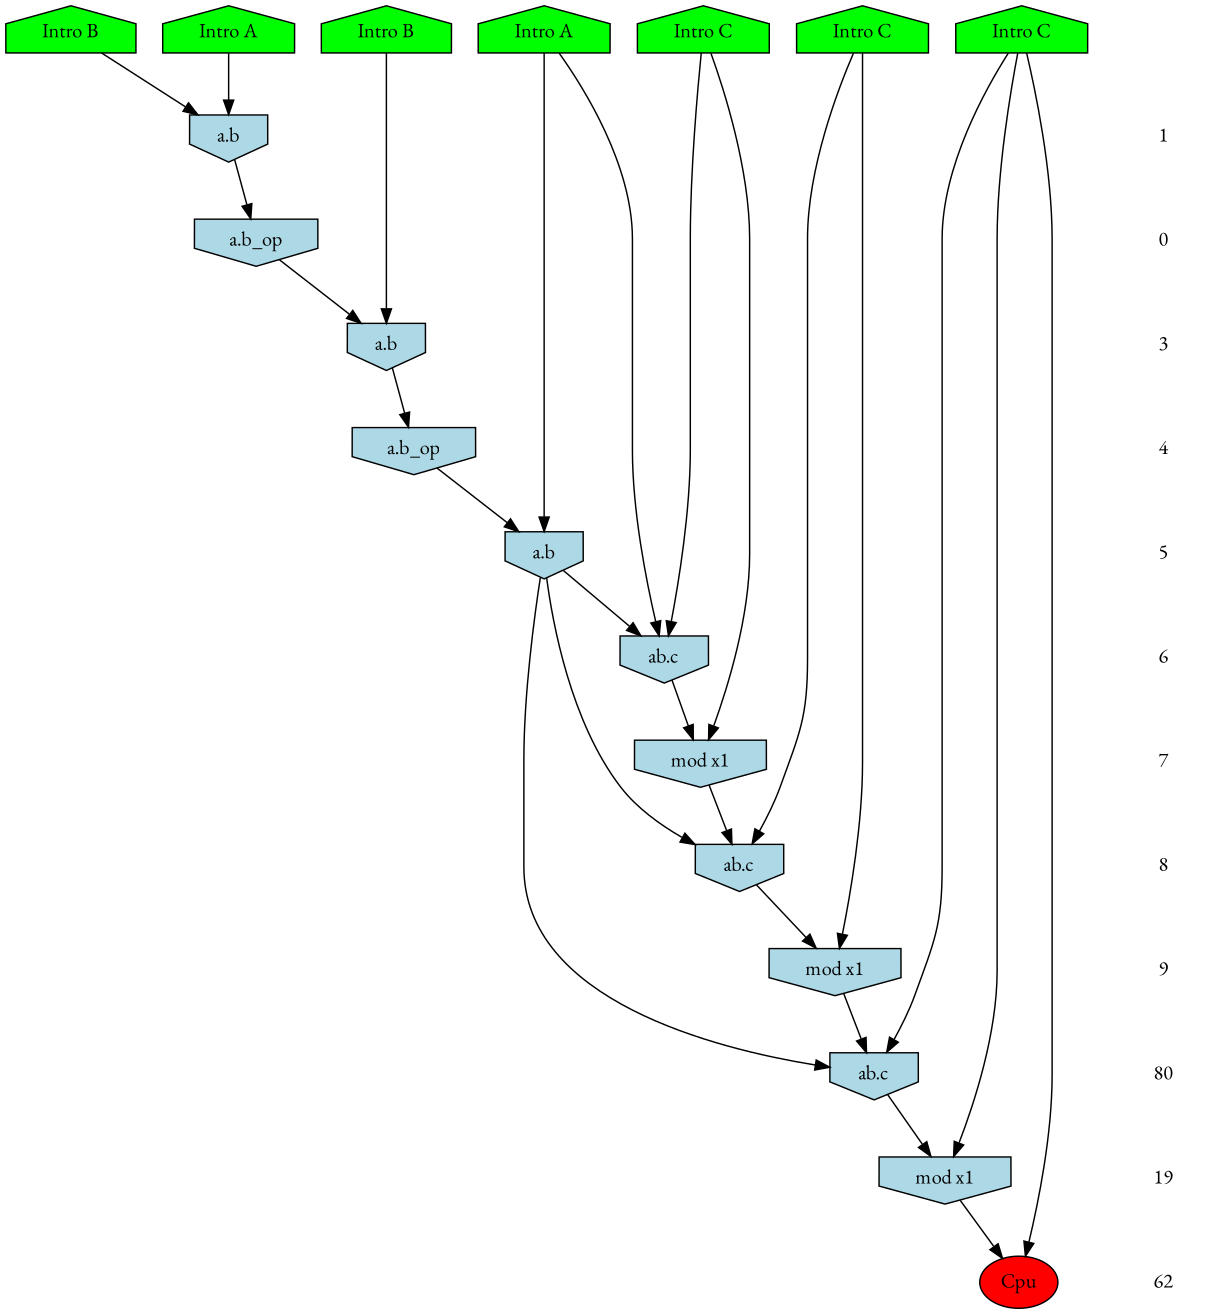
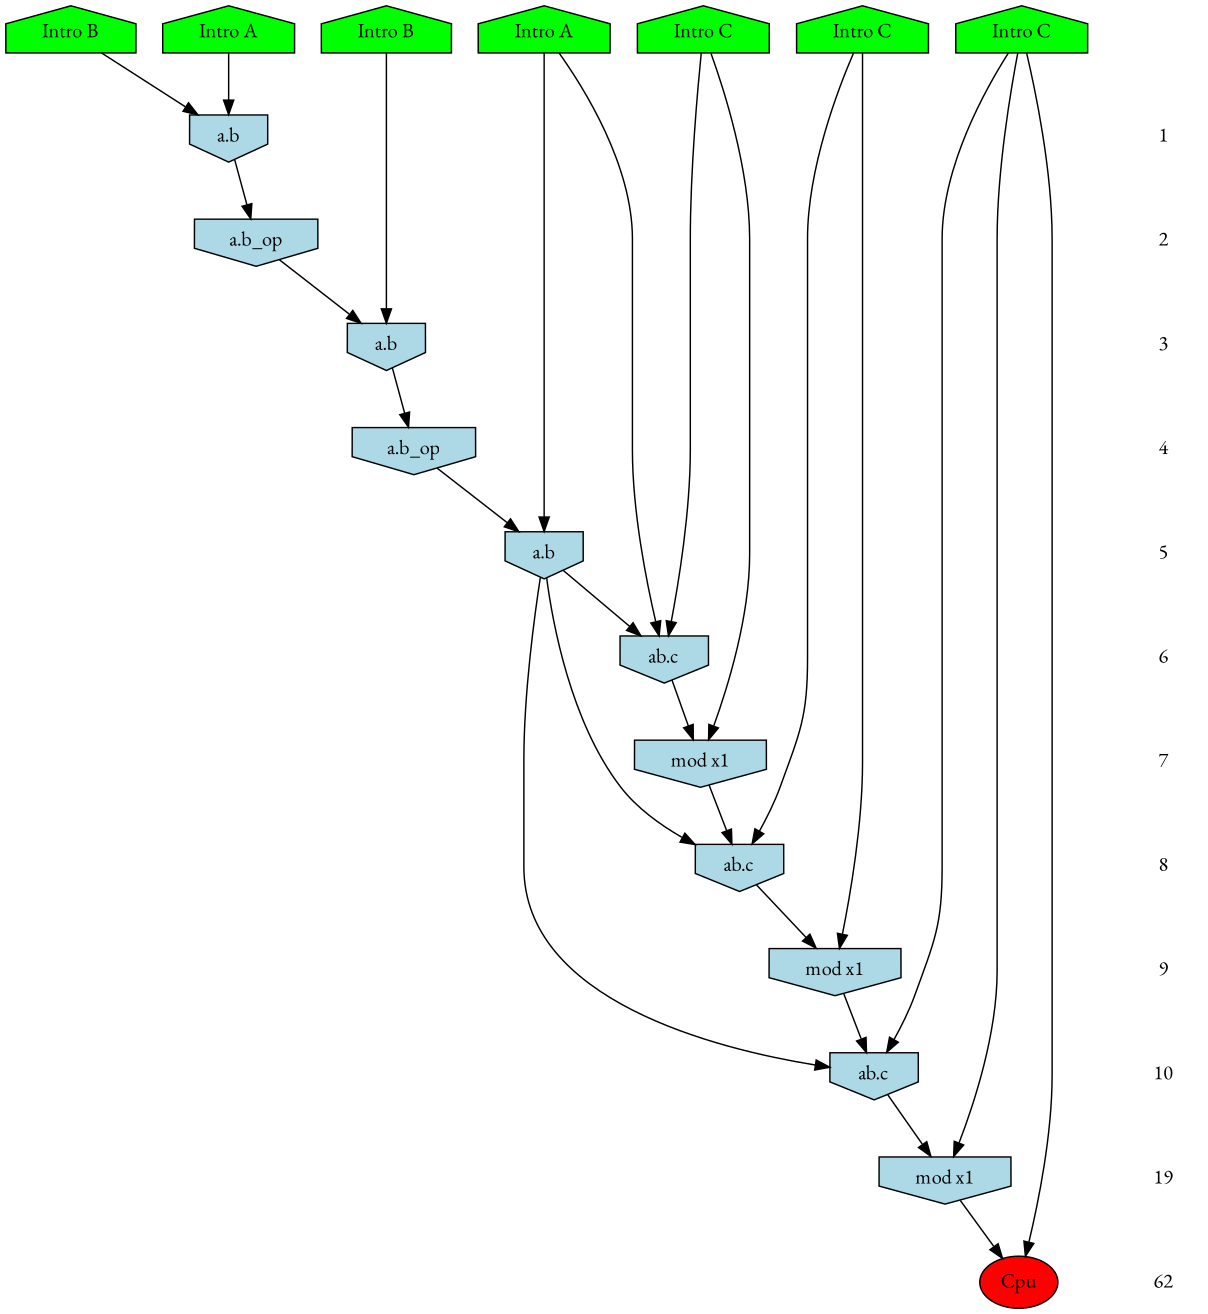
node "0": label "0" -> "2"
node "80": label "80" -> "10"
